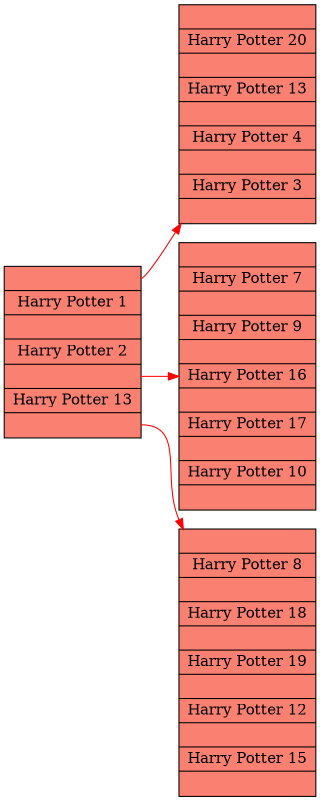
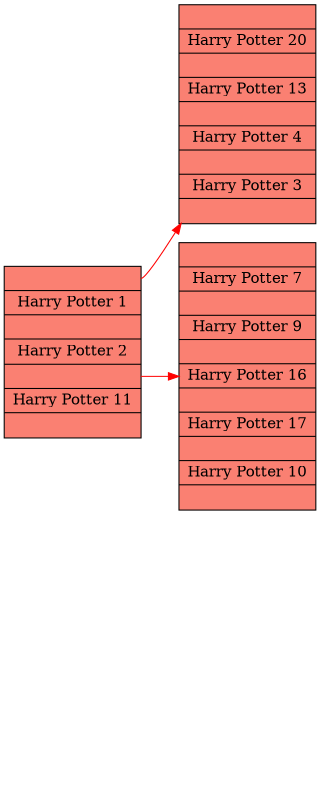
node "Harry Potter 1": text "Harry Potter 13" -> "Harry Potter 11"
node "Harry Potter 8": removed
